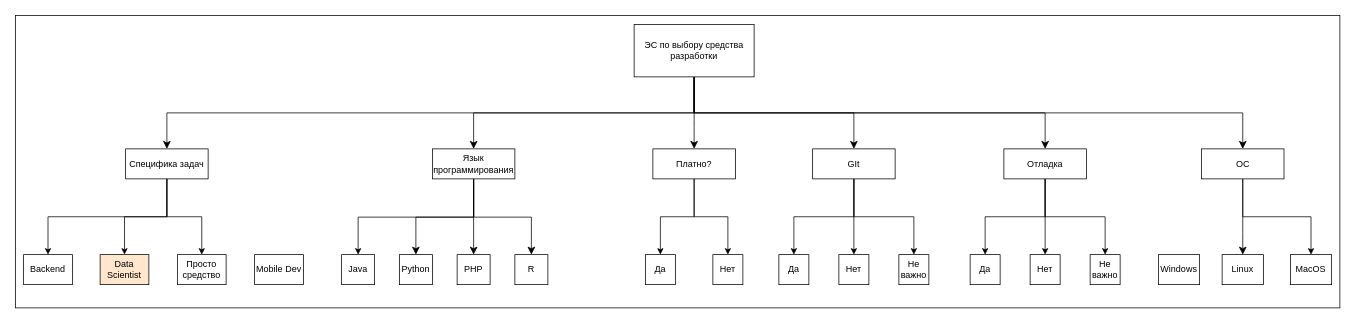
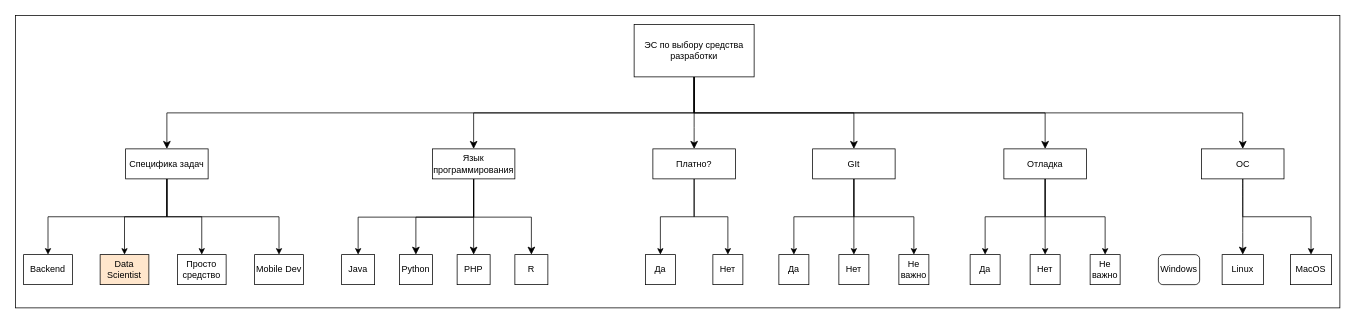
edge "Специфика задач" -> "Mobile Dev": added
node "Windows": shape rectangle -> rounded rectangle
